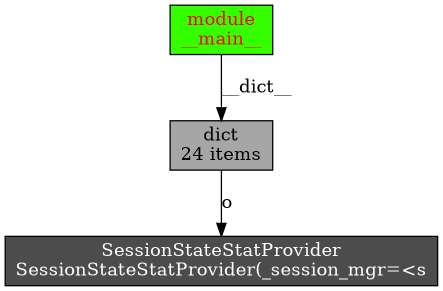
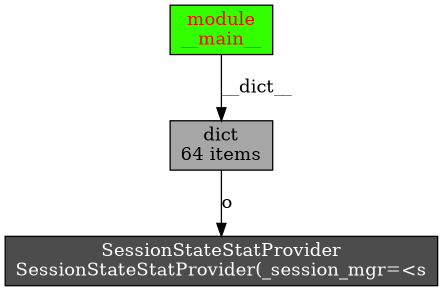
node "dict 24 items": label "dict 24 items" -> "dict 64 items"
